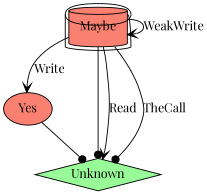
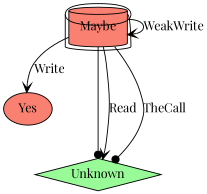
edge "Yes" -> "Unknown": removed
